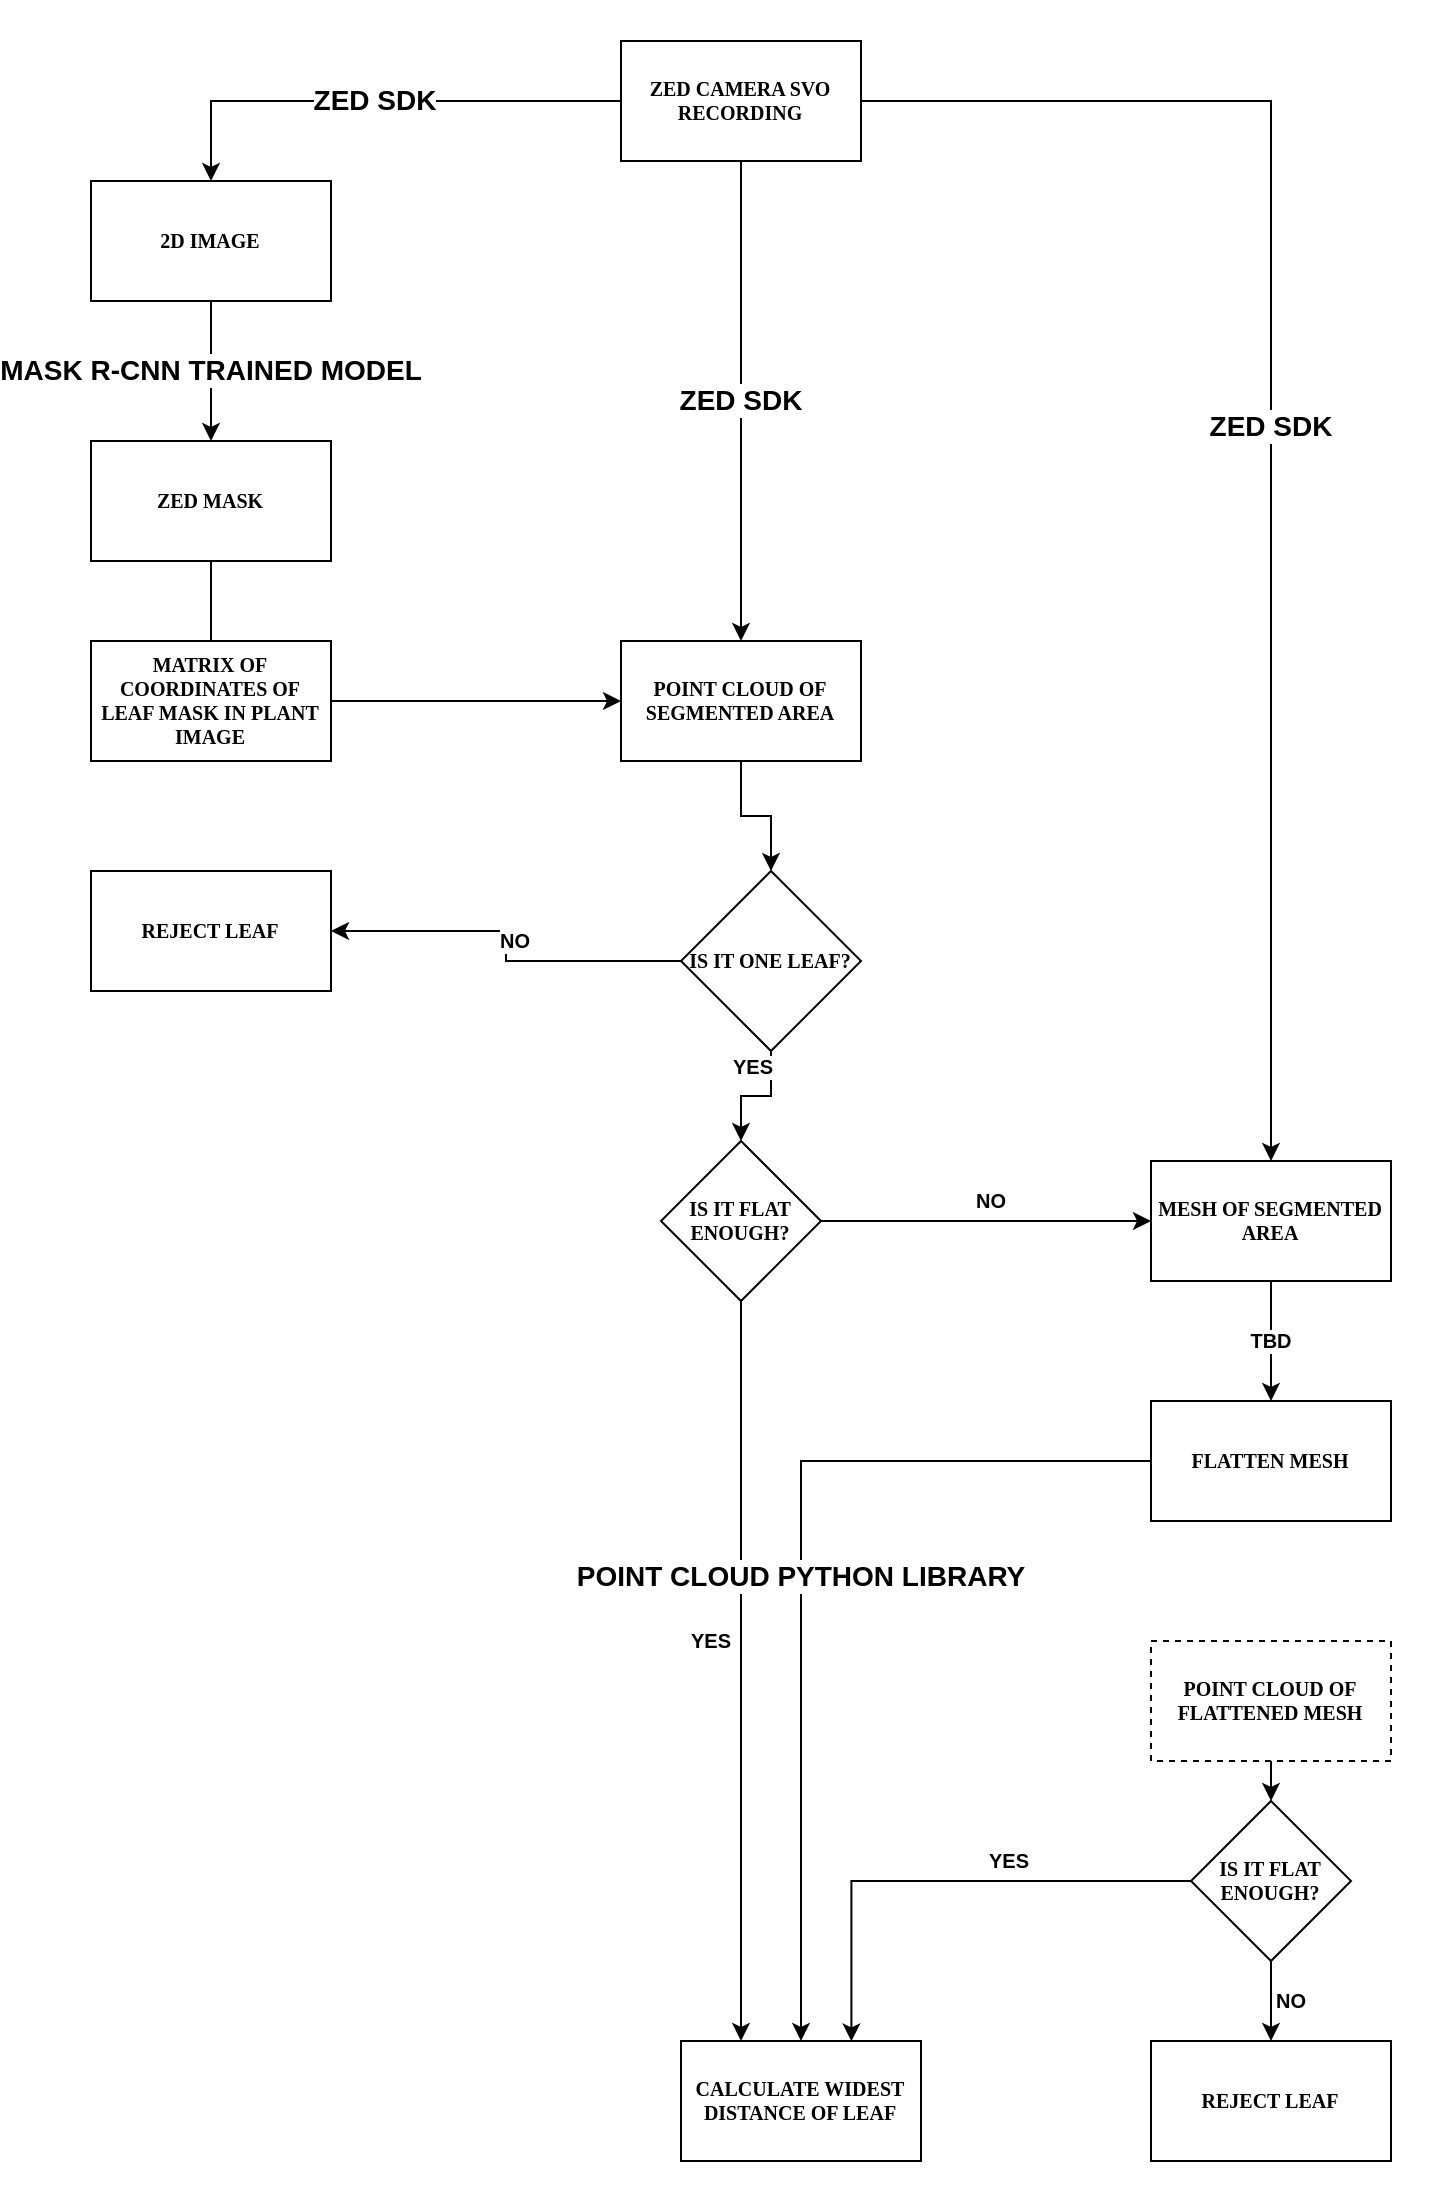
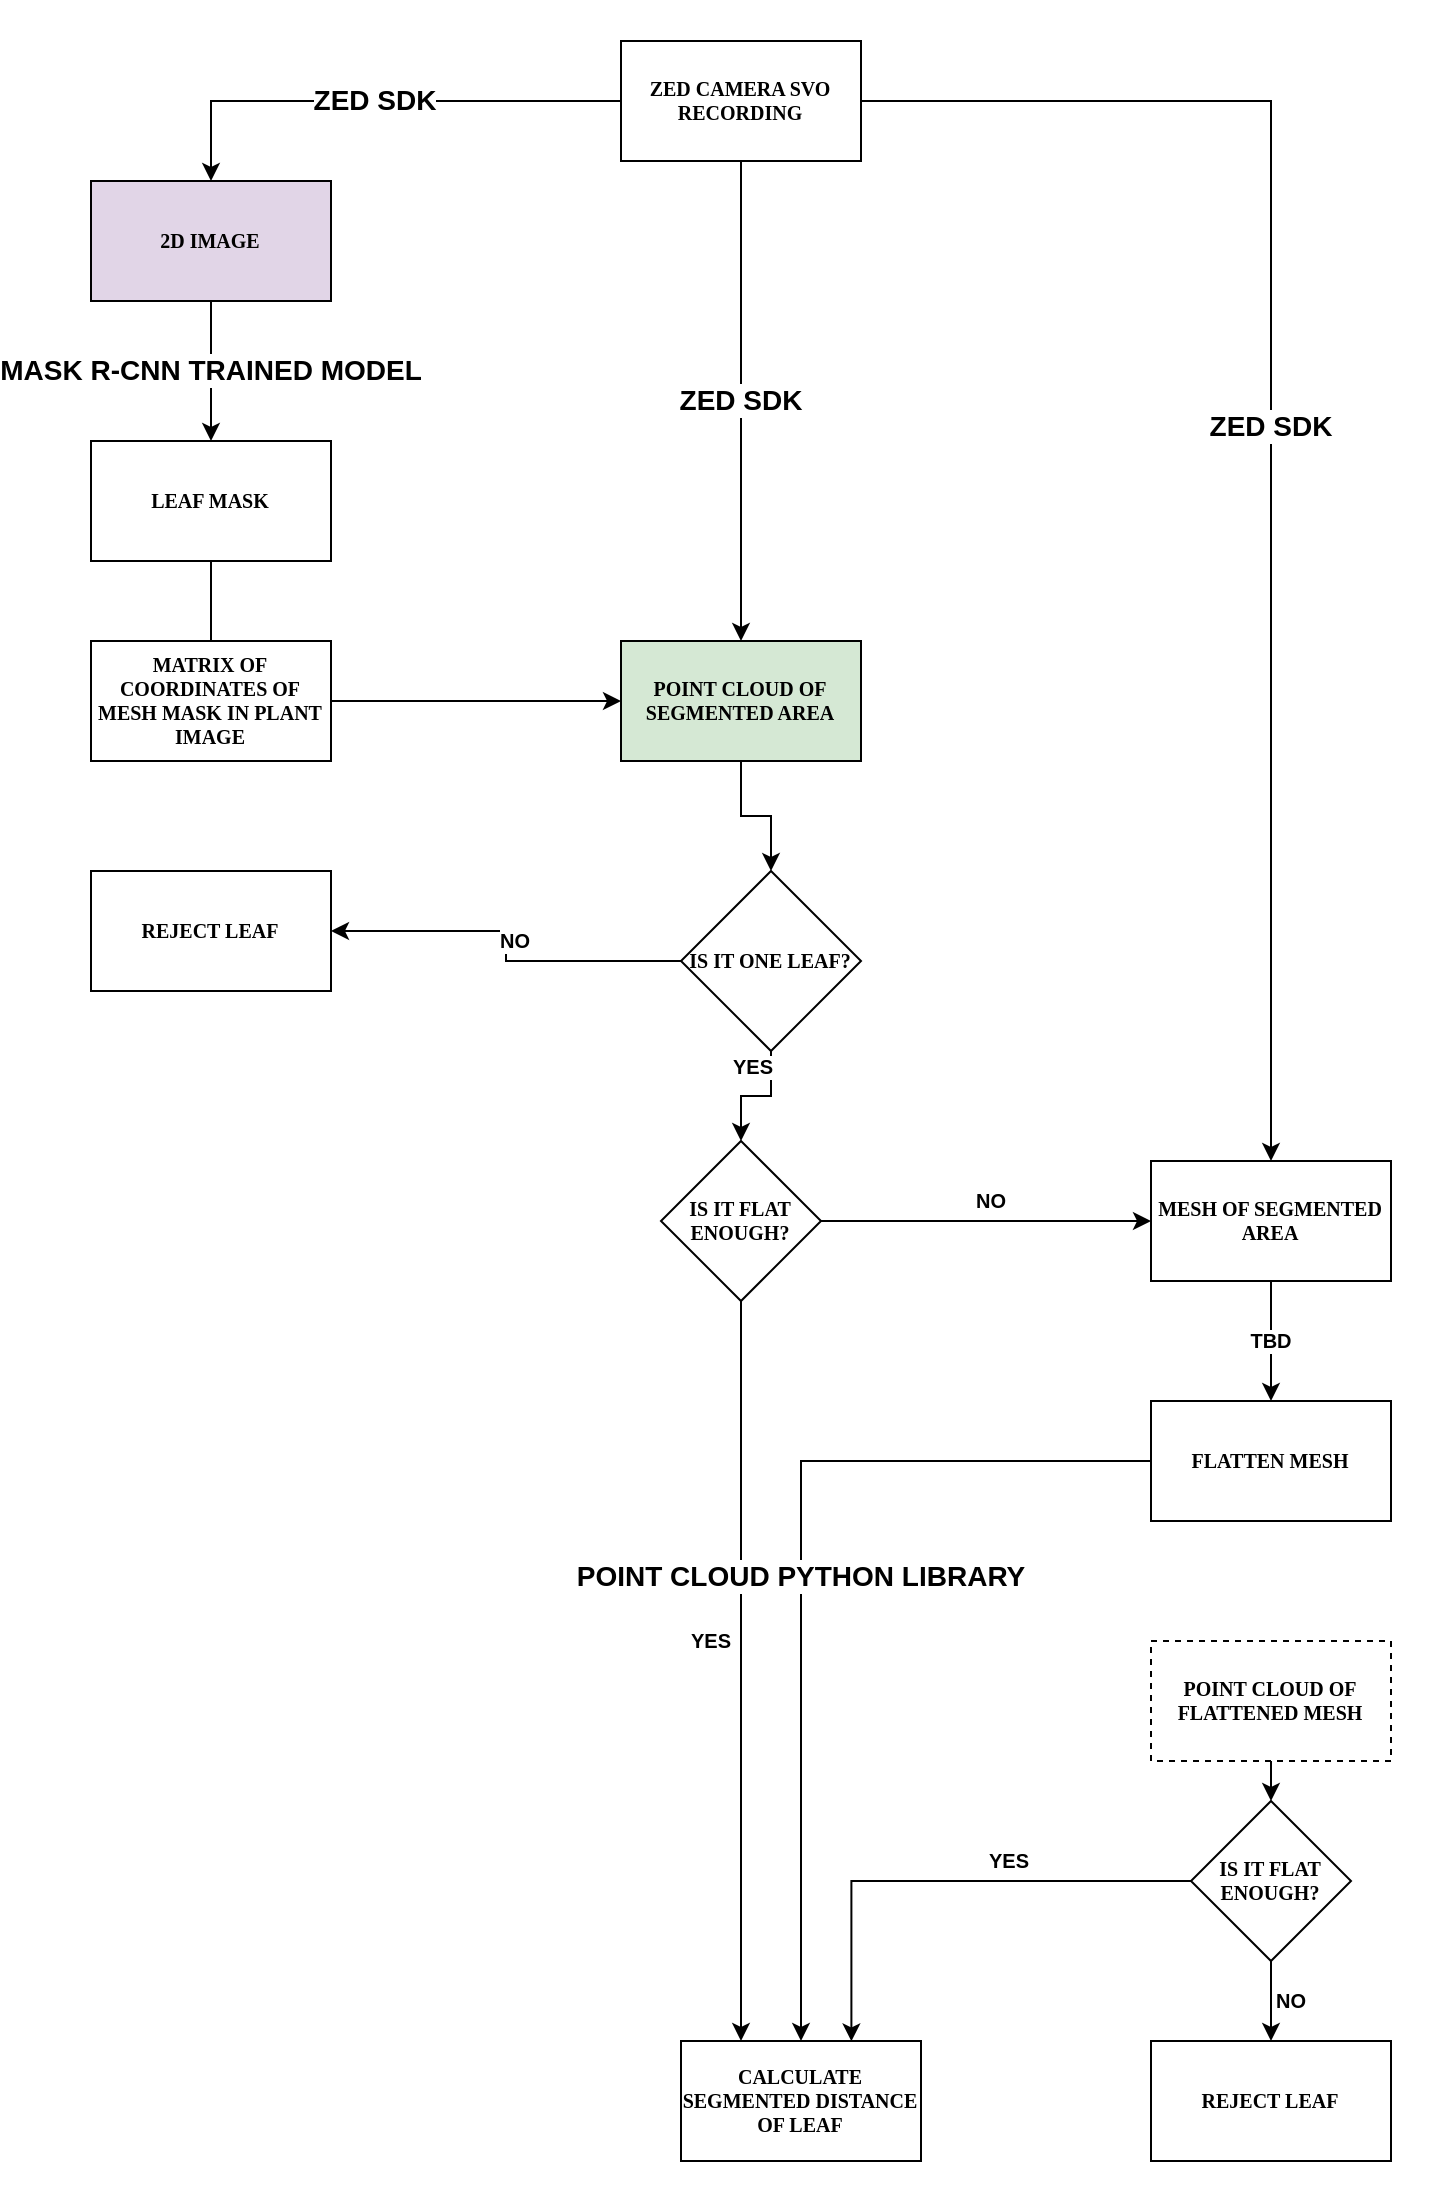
node "2D IMAGE": fillcolor #ffffff -> #e1d5e7
node "ZED MASK": label "ZED MASK" -> "LEAF MASK"
node "MATRIX OF COORDINATES OF LEAF MASK IN PLANT IMAGE": label "MATRIX OF COORDINATES OF LEAF MASK IN PLANT IMAGE" -> "MATRIX OF COORDINATES OF MESH MASK IN PLANT IMAGE"
node "POINT CLOUD OF SEGMENTED AREA": fillcolor #ffffff -> #d5e8d4
node "CALCULATE WIDEST DISTANCE OF LEAF": label "CALCULATE WIDEST DISTANCE OF LEAF" -> "CALCULATE SEGMENTED DISTANCE OF LEAF"
